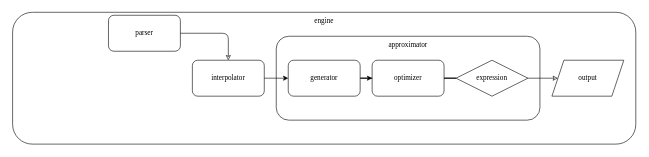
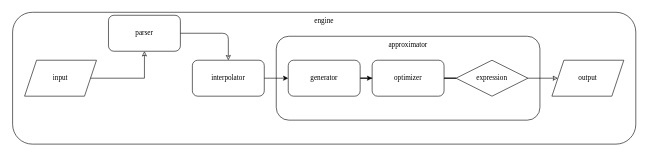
node "input": added
edge "input" -> "parser": added
